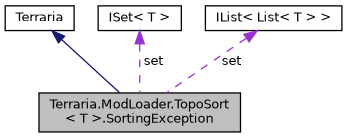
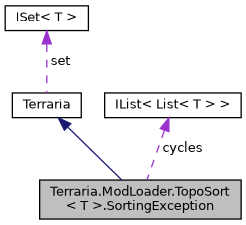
edge "Terraria.ModLoader.TopoSort < T >.SortingException" -> "IList< List< T > >": label " set" -> " cycles"
edge "Terraria.ModLoader.TopoSort < T >.SortingException" -> "ISet< T >": now "Terraria" -> "ISet< T >"
